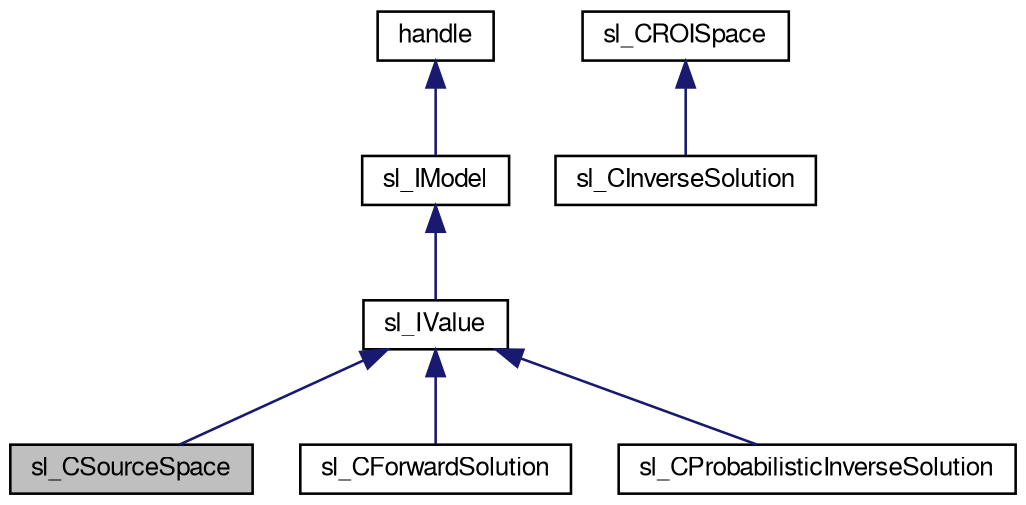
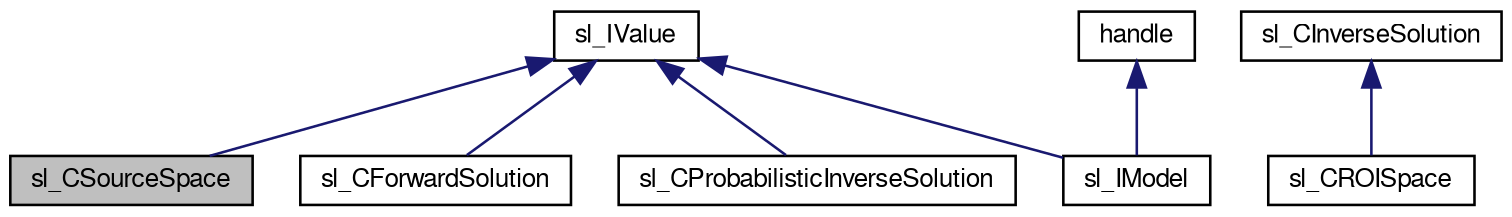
edge "sl_CInverseSolution" -> "sl_CROISpace": reversed
edge "sl_IValue" -> "sl_IModel": reversed
